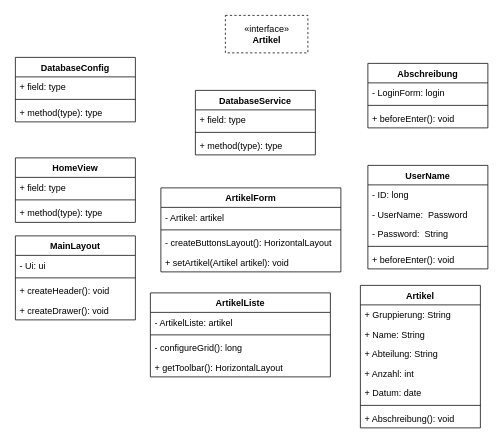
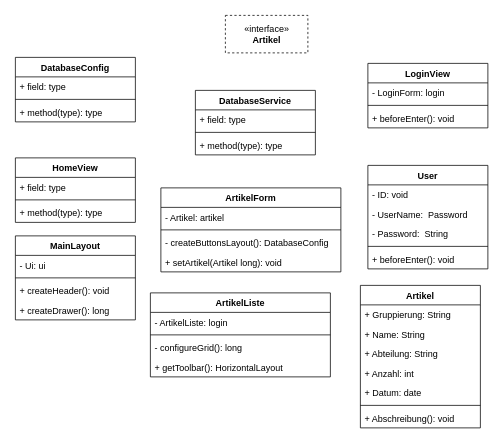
node "Abschreibung": label "Abschreibung" -> "LoginView"
node "UserName": label "UserName" -> "User"
node "- ID: long": label "- ID: long" -> "- ID: void"
node "- createButtonsLayout(): HorizontalLayout": label "- createButtonsLayout(): HorizontalLayout" -> "- createButtonsLayout(): DatabaseConfig"
node "+ setArtikel(Artikel artikel): void": label "+ setArtikel(Artikel artikel): void" -> "+ setArtikel(Artikel long): void"
node "+ createDrawer(): void": label "+ createDrawer(): void" -> "+ createDrawer(): long"
node "- ArtikelListe: artikel": label "- ArtikelListe: artikel" -> "- ArtikelListe: login"
